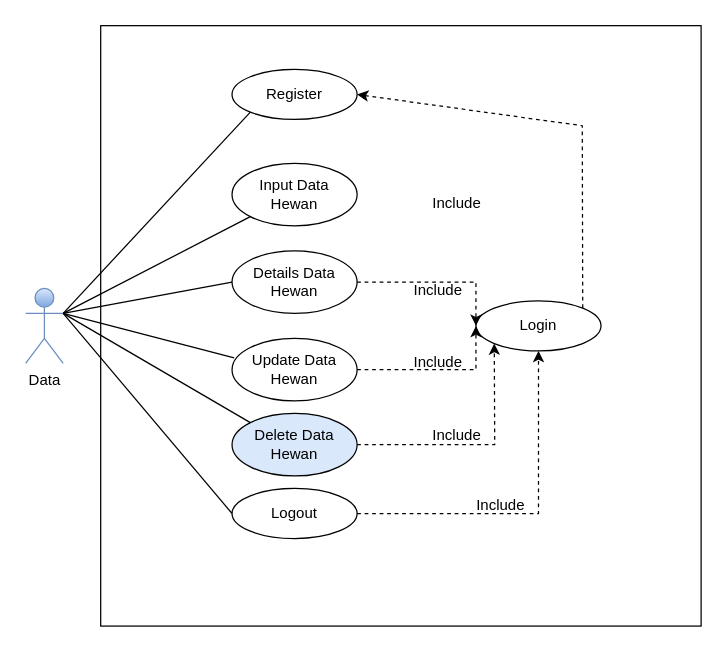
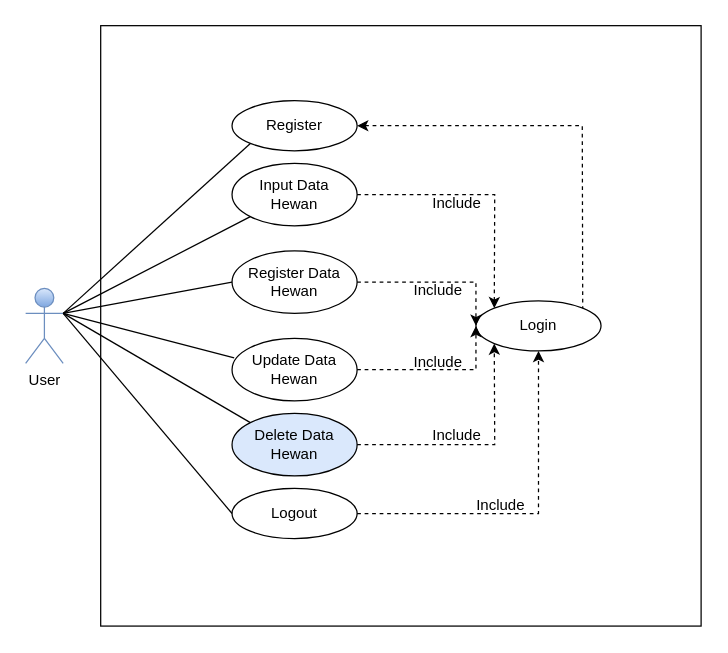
node "Register": moved (294, 94) -> (294, 126)
edge "Input Data Hewan" -> "Login": added
node "Details Data Hewan": label "Details Data Hewan" -> "Register Data Hewan"
node "Data": label "Data" -> "User"
